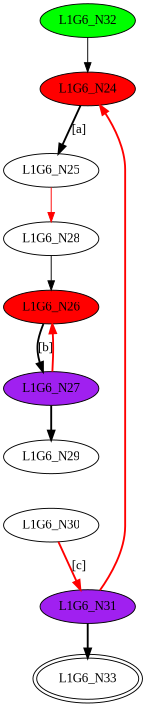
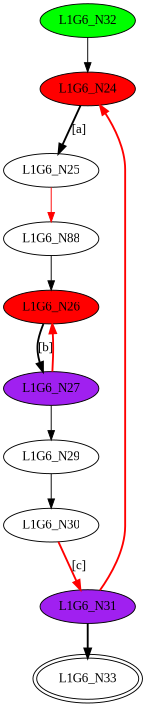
node "L1G6_N28": label "L1G6_N28" -> "L1G6_N88"
edge "L1G6_N27" -> "L1G6_N29": style bold -> solid
edge "L1G6_N29" -> "L1G6_N30": added
